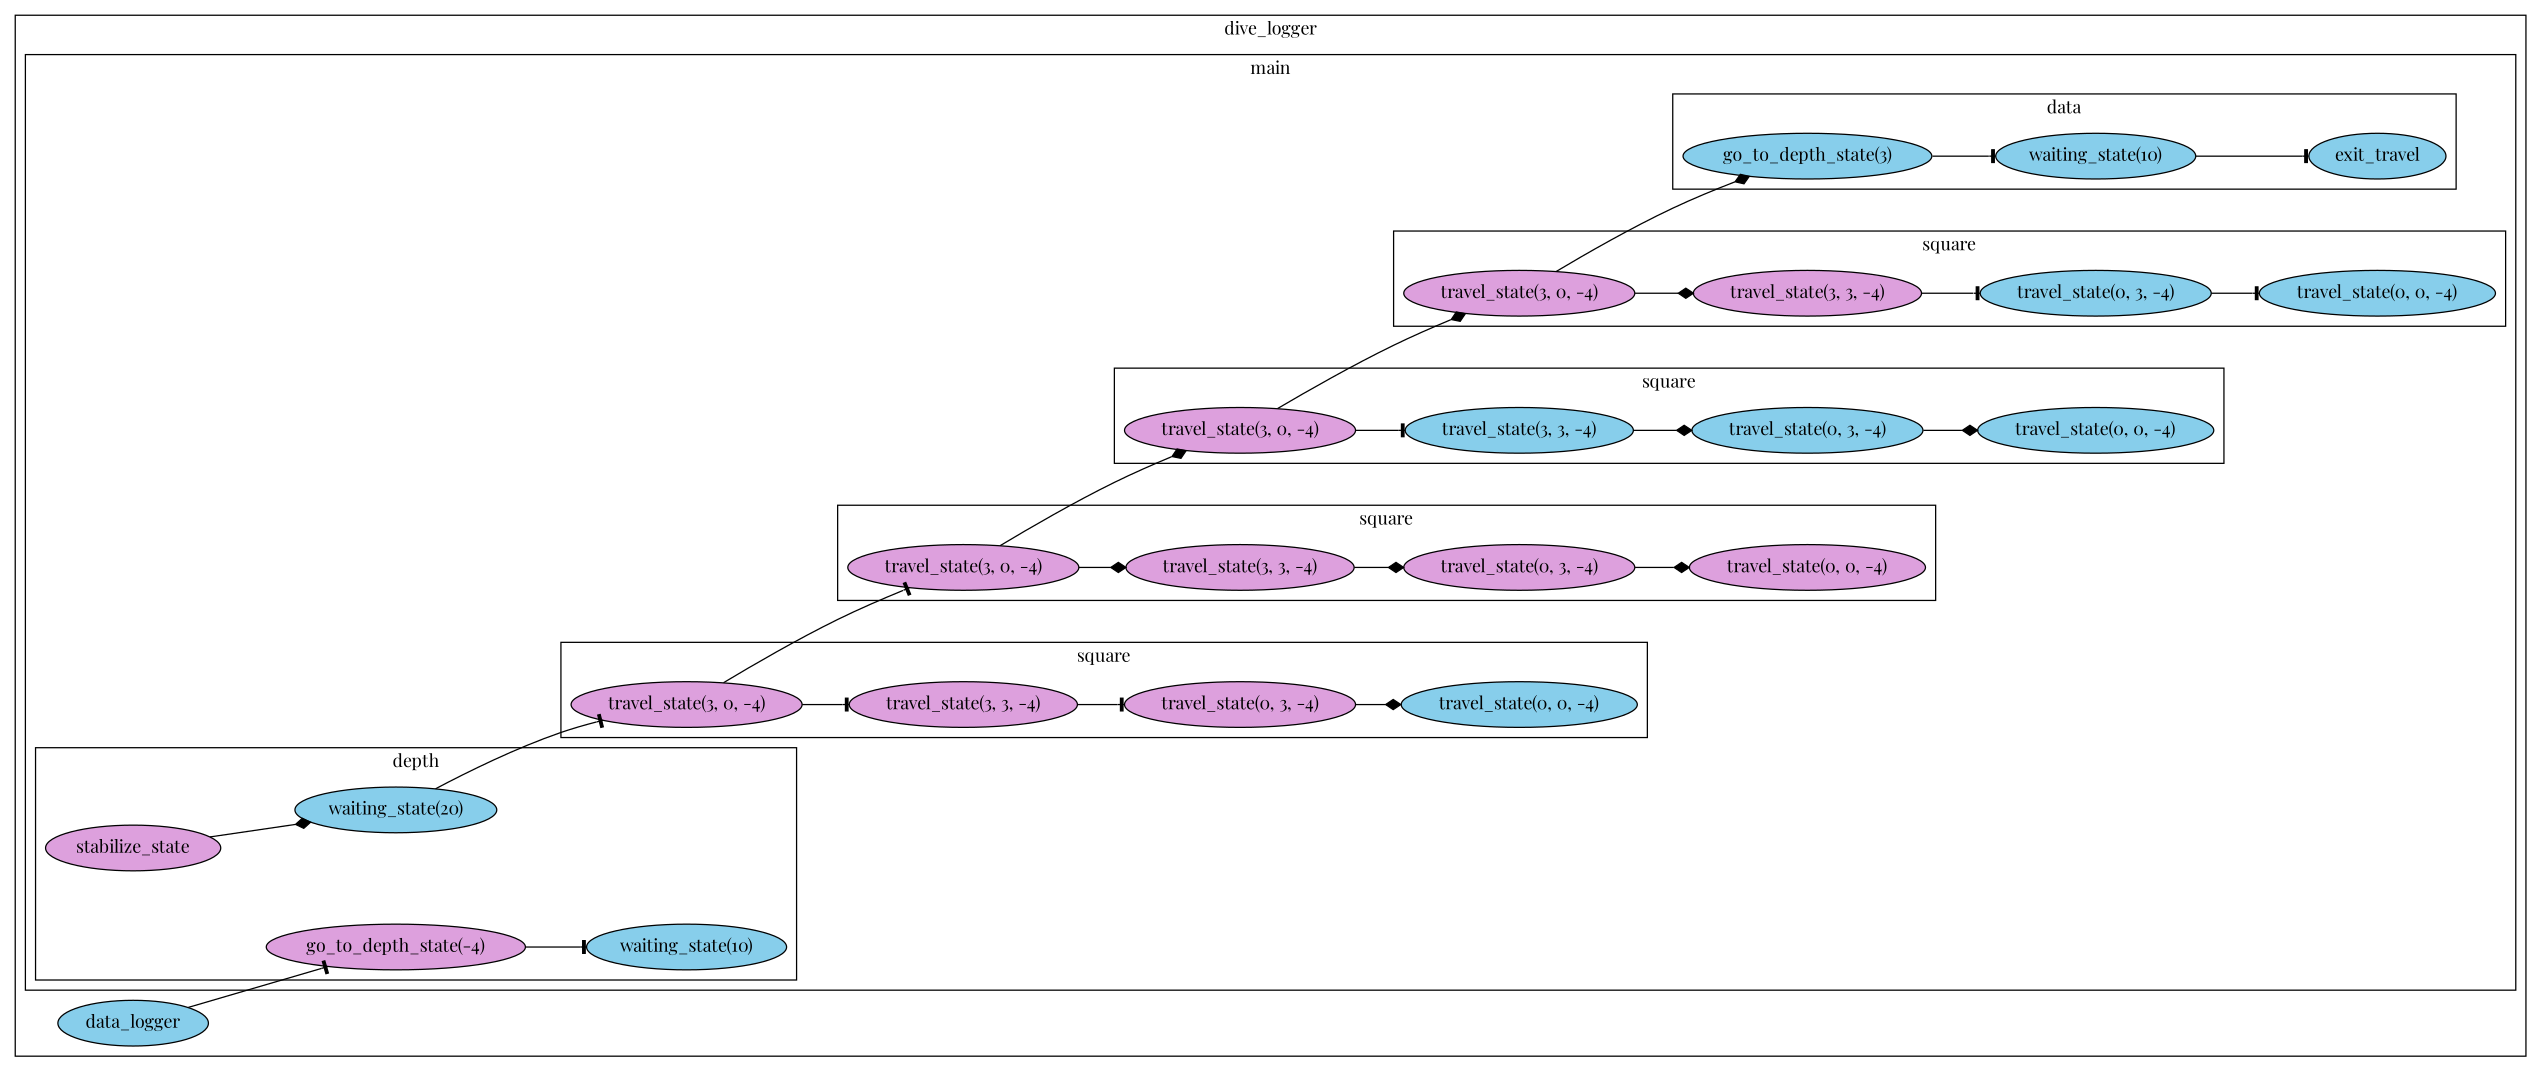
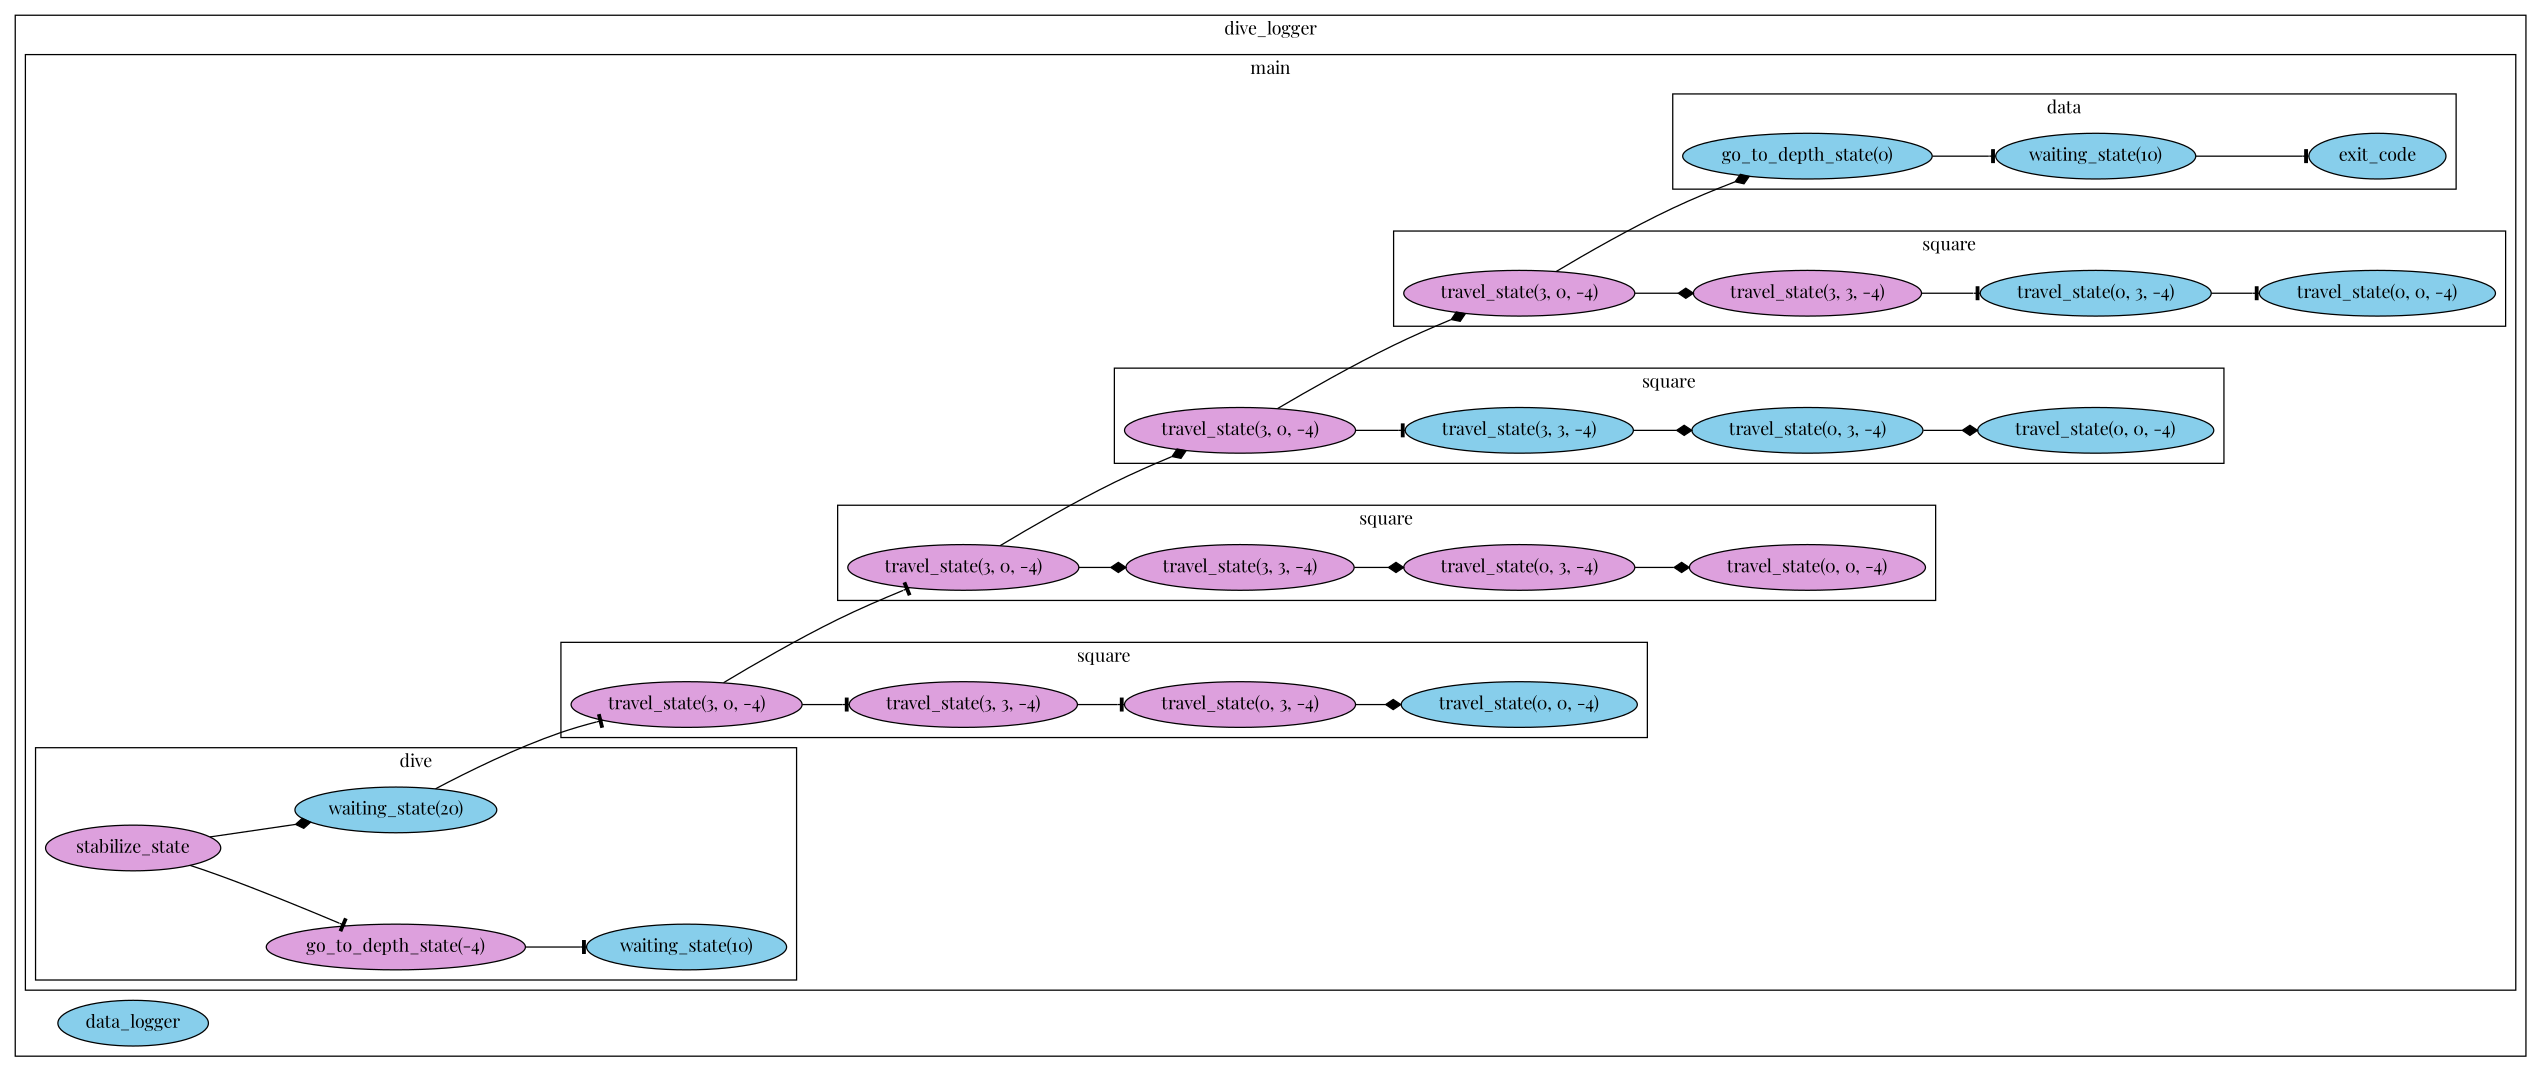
node "go_to_depth_state(3)": label "go_to_depth_state(3)" -> "go_to_depth_state(0)"
node "exit_travel": label "exit_travel" -> "exit_code"
cluster "depth": label "depth" -> "dive"
edge "data_logger" -> "go_to_depth_state(-4)": now "stabilize_state" -> "go_to_depth_state(-4)"
